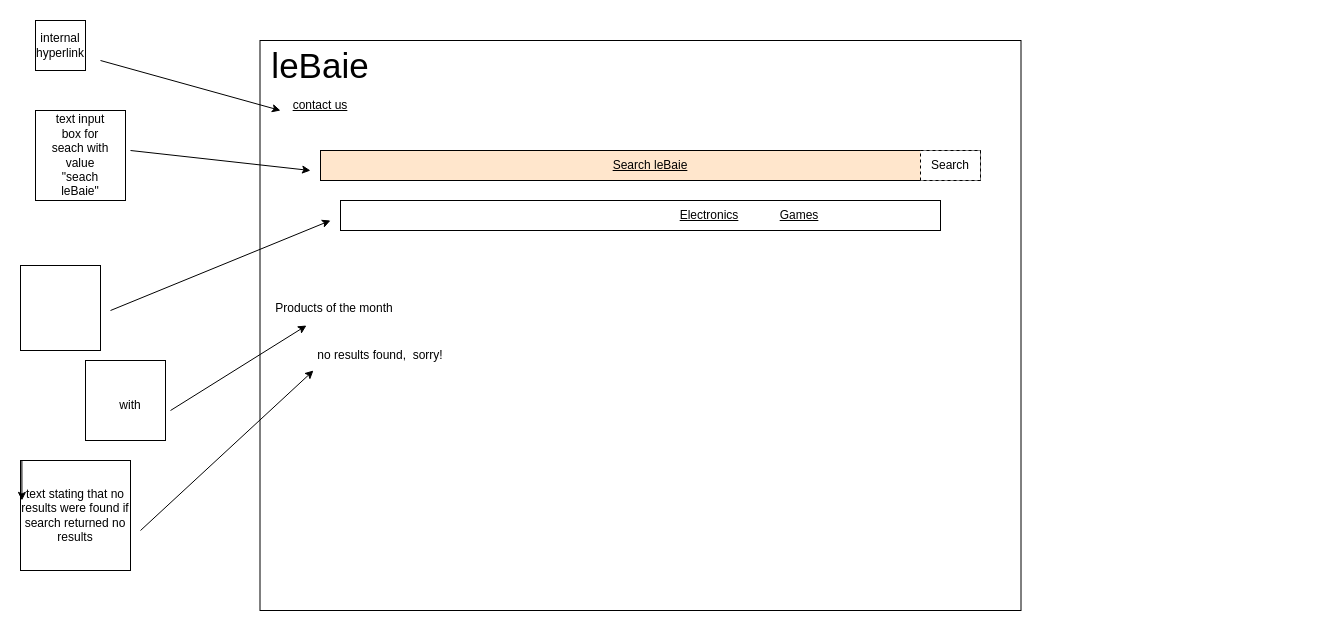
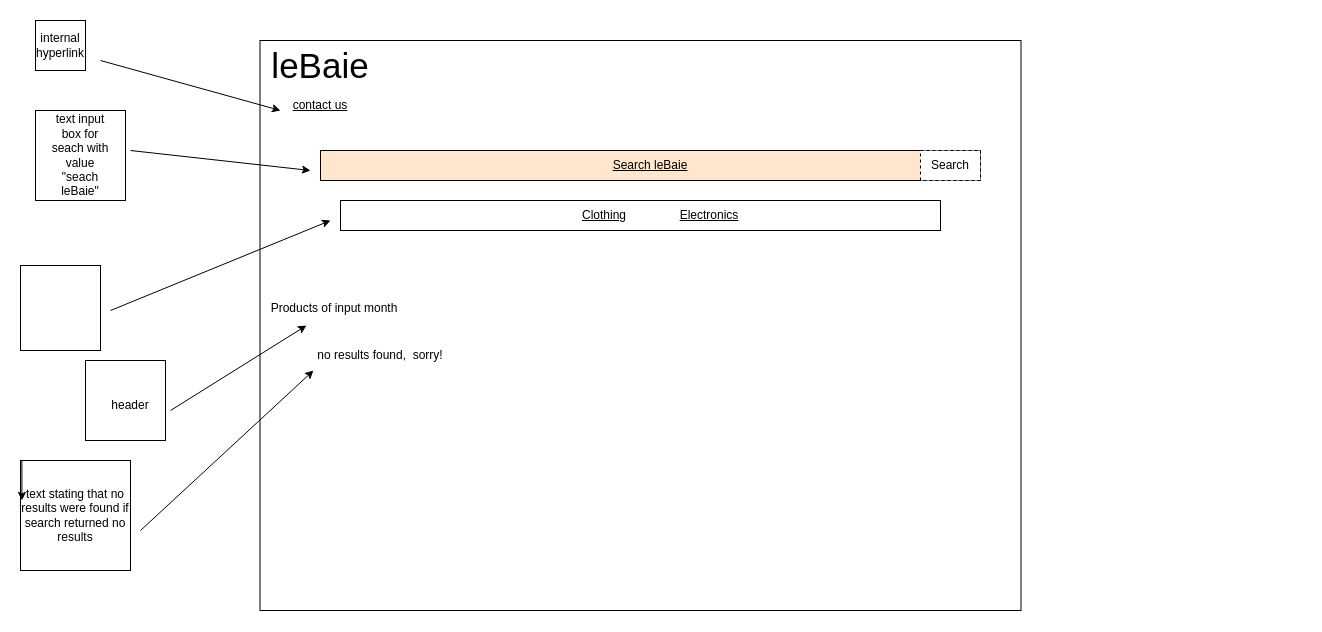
node "Clothing": added
node "Games": removed
node "Products of the month": label "Products of the month" -> "Products of input month"
node "with": label "with" -> "header"
